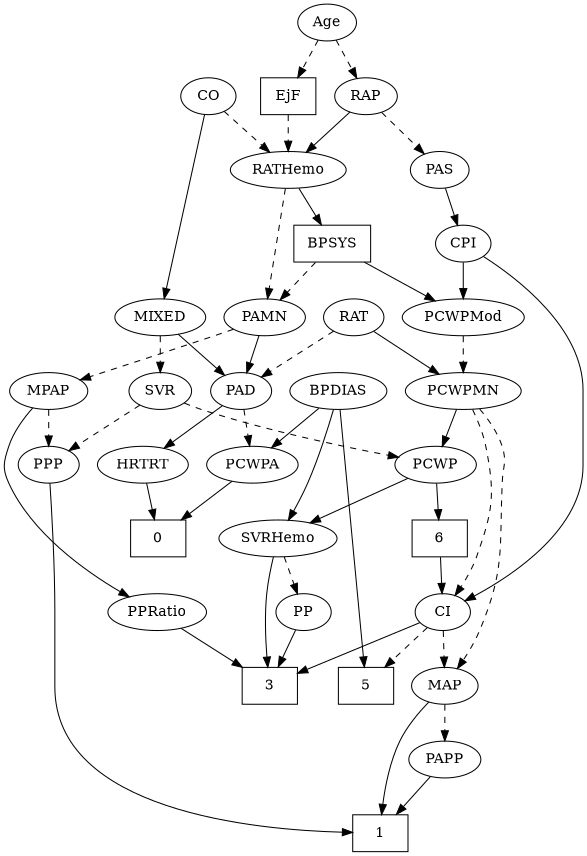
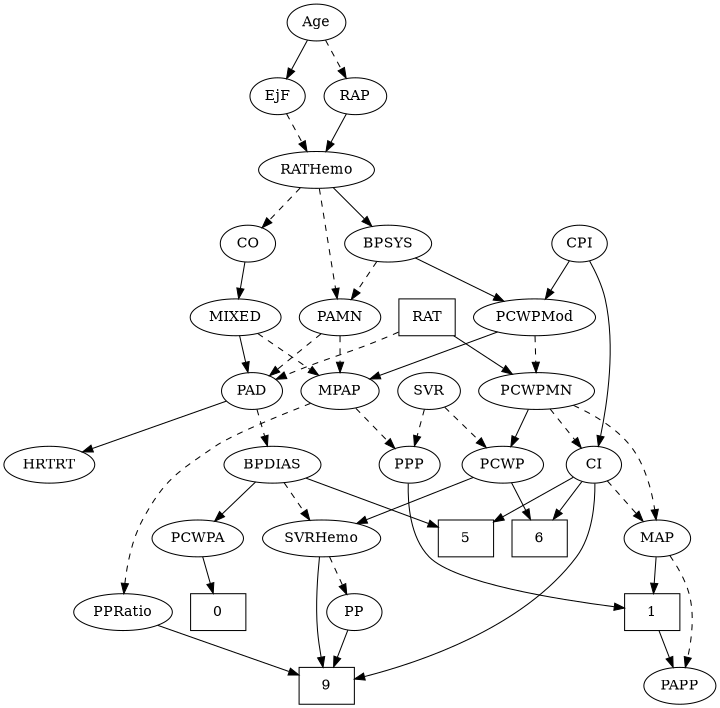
edge "Age" -> "EjF": style dashed -> solid
node "EjF": shape box -> ellipse
edge "CO" -> "RATHemo": reversed
node "PAS": removed
node "BPSYS": shape box -> ellipse
node "RAT": shape ellipse -> box
edge "MIXED" -> "SVR": now "MIXED" -> "MPAP"
edge "PAMN" -> "PAD": style solid -> dashed
edge "PCWPMod" -> "MPAP": added
edge "PAD" -> "PCWPA": now "PAD" -> "BPDIAS"
edge "BPDIAS" -> "SVRHemo": style solid -> dashed
edge "HRTRT" -> "0": removed
edge "MPAP" -> "PPRatio": style solid -> dashed
edge "6" -> "CI": reversed
edge "CI" -> "5": style dashed -> solid
node "3": label "3" -> "9"
edge "PAPP" -> "1": reversed
